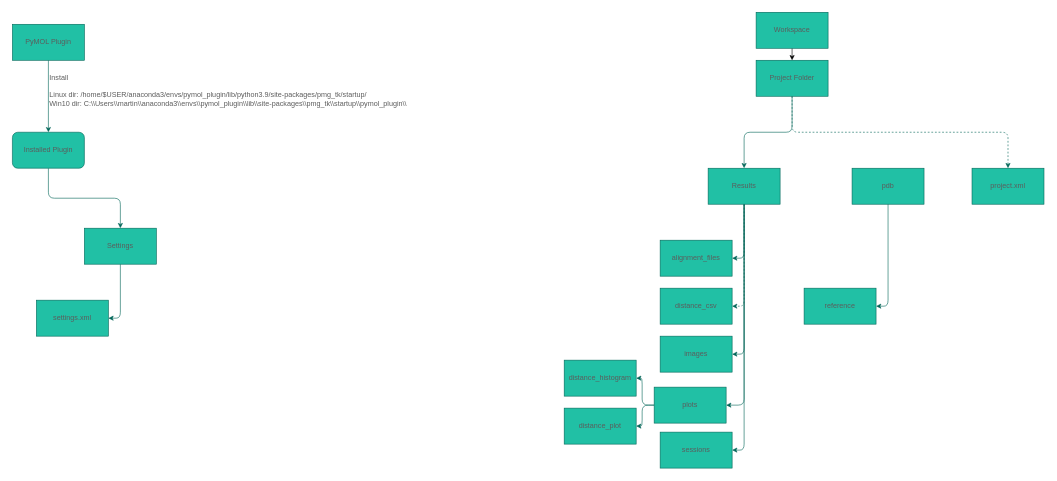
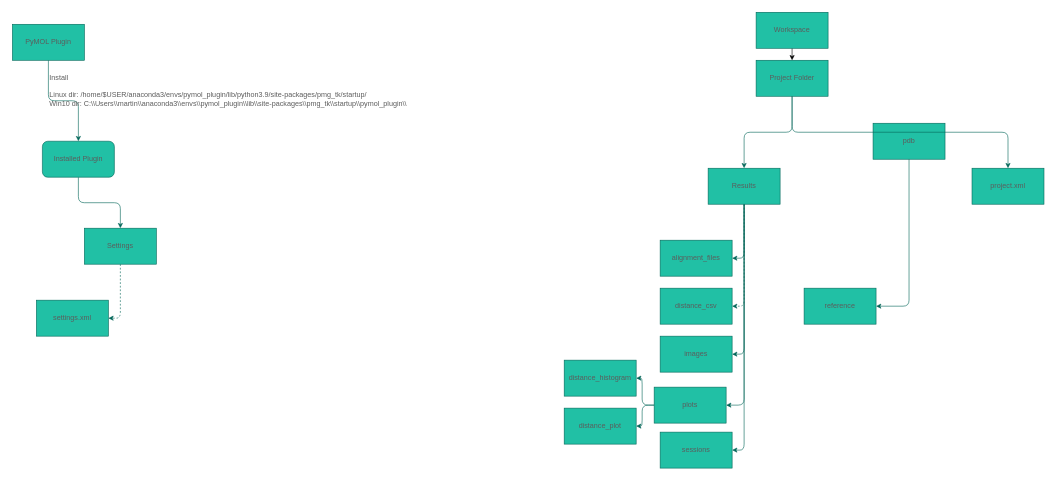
edge "Project Folder" -> "project.xml": style dashed -> solid
node "Installed Plugin": moved (48, 150) -> (78, 159)
node "pdb": moved (888, 186) -> (909, 141)
edge "Settings" -> "settings.xml": style solid -> dashed
